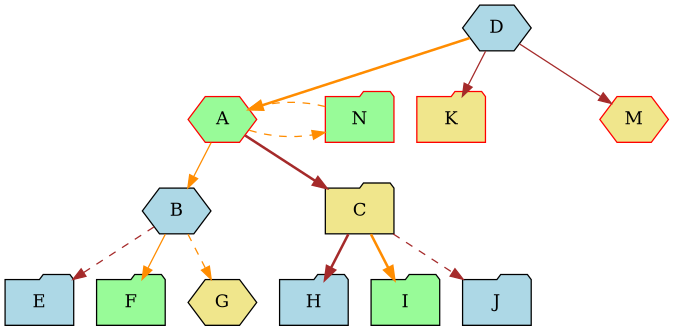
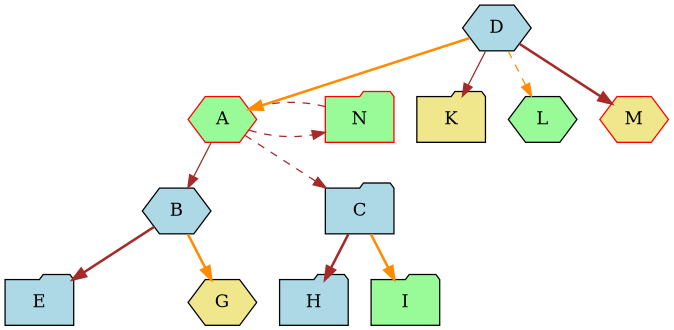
edge "D" -> "M": style solid -> bold
edge "N" -> "A": color darkorange -> brown
node "K": color red -> black
node "L": added
edge "A" -> "N": color darkorange -> brown
edge "A" -> "C": style bold -> dashed
edge "A" -> "B": color darkorange -> brown
node "C": fillcolor khaki -> lightblue
edge "B" -> "E": style dashed -> bold
edge "B" -> "G": style dashed -> bold
node "F": removed
node "J": removed
